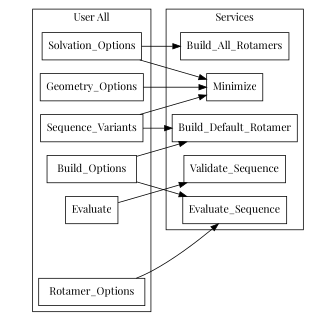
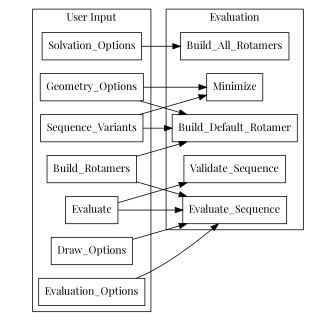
cluster "User All": label "User All" -> "User Input"
cluster "Services": label "Services" -> "Evaluation"
edge "Solvation_Options" -> "Minimize": removed
edge "Geometry_Options" -> "Build_Default_Rotamer": added
node "Build_Options": label "Build_Options" -> "Build_Rotamers"
edge "Evaluate" -> "Evaluate_Sequence": added
node "Draw_Options": added
node "Rotamer_Options": label "Rotamer_Options" -> "Evaluation_Options"
